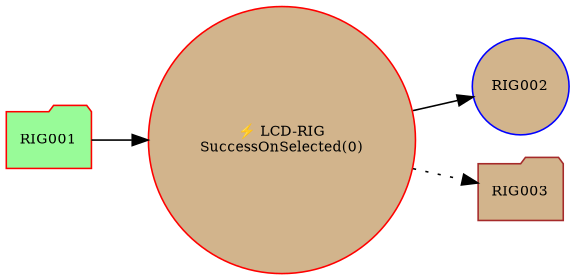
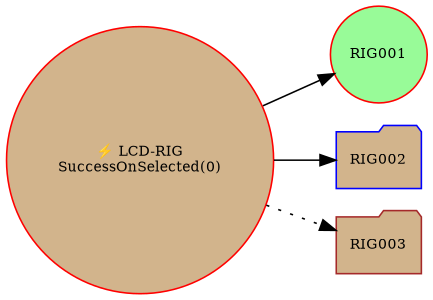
node "RIG002": shape circle -> folder
node "RIG001": shape folder -> circle
edge "RIG001" -> "⚡ LCD-RIG SuccessOnSelected(0)": reversed
